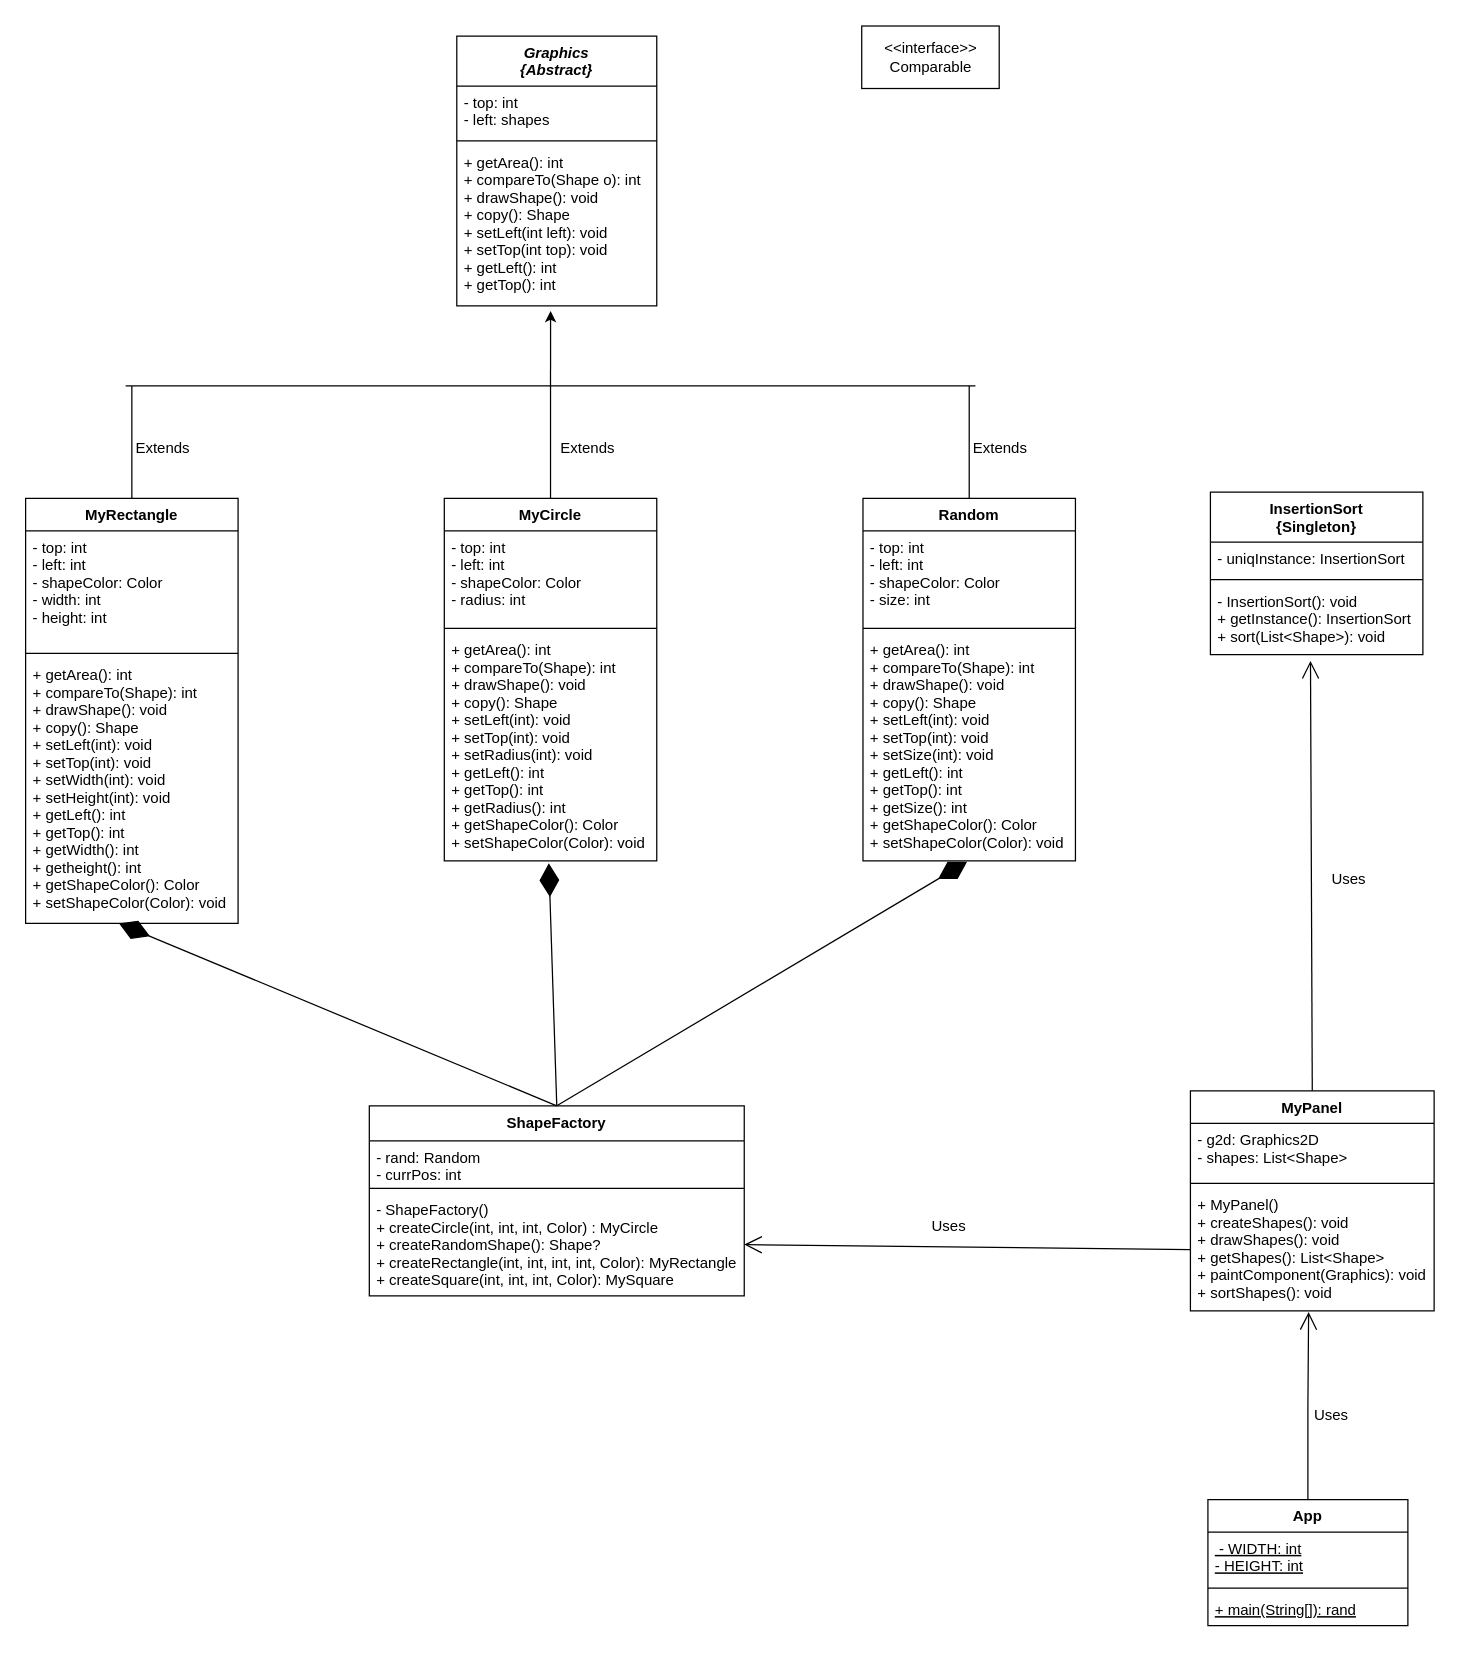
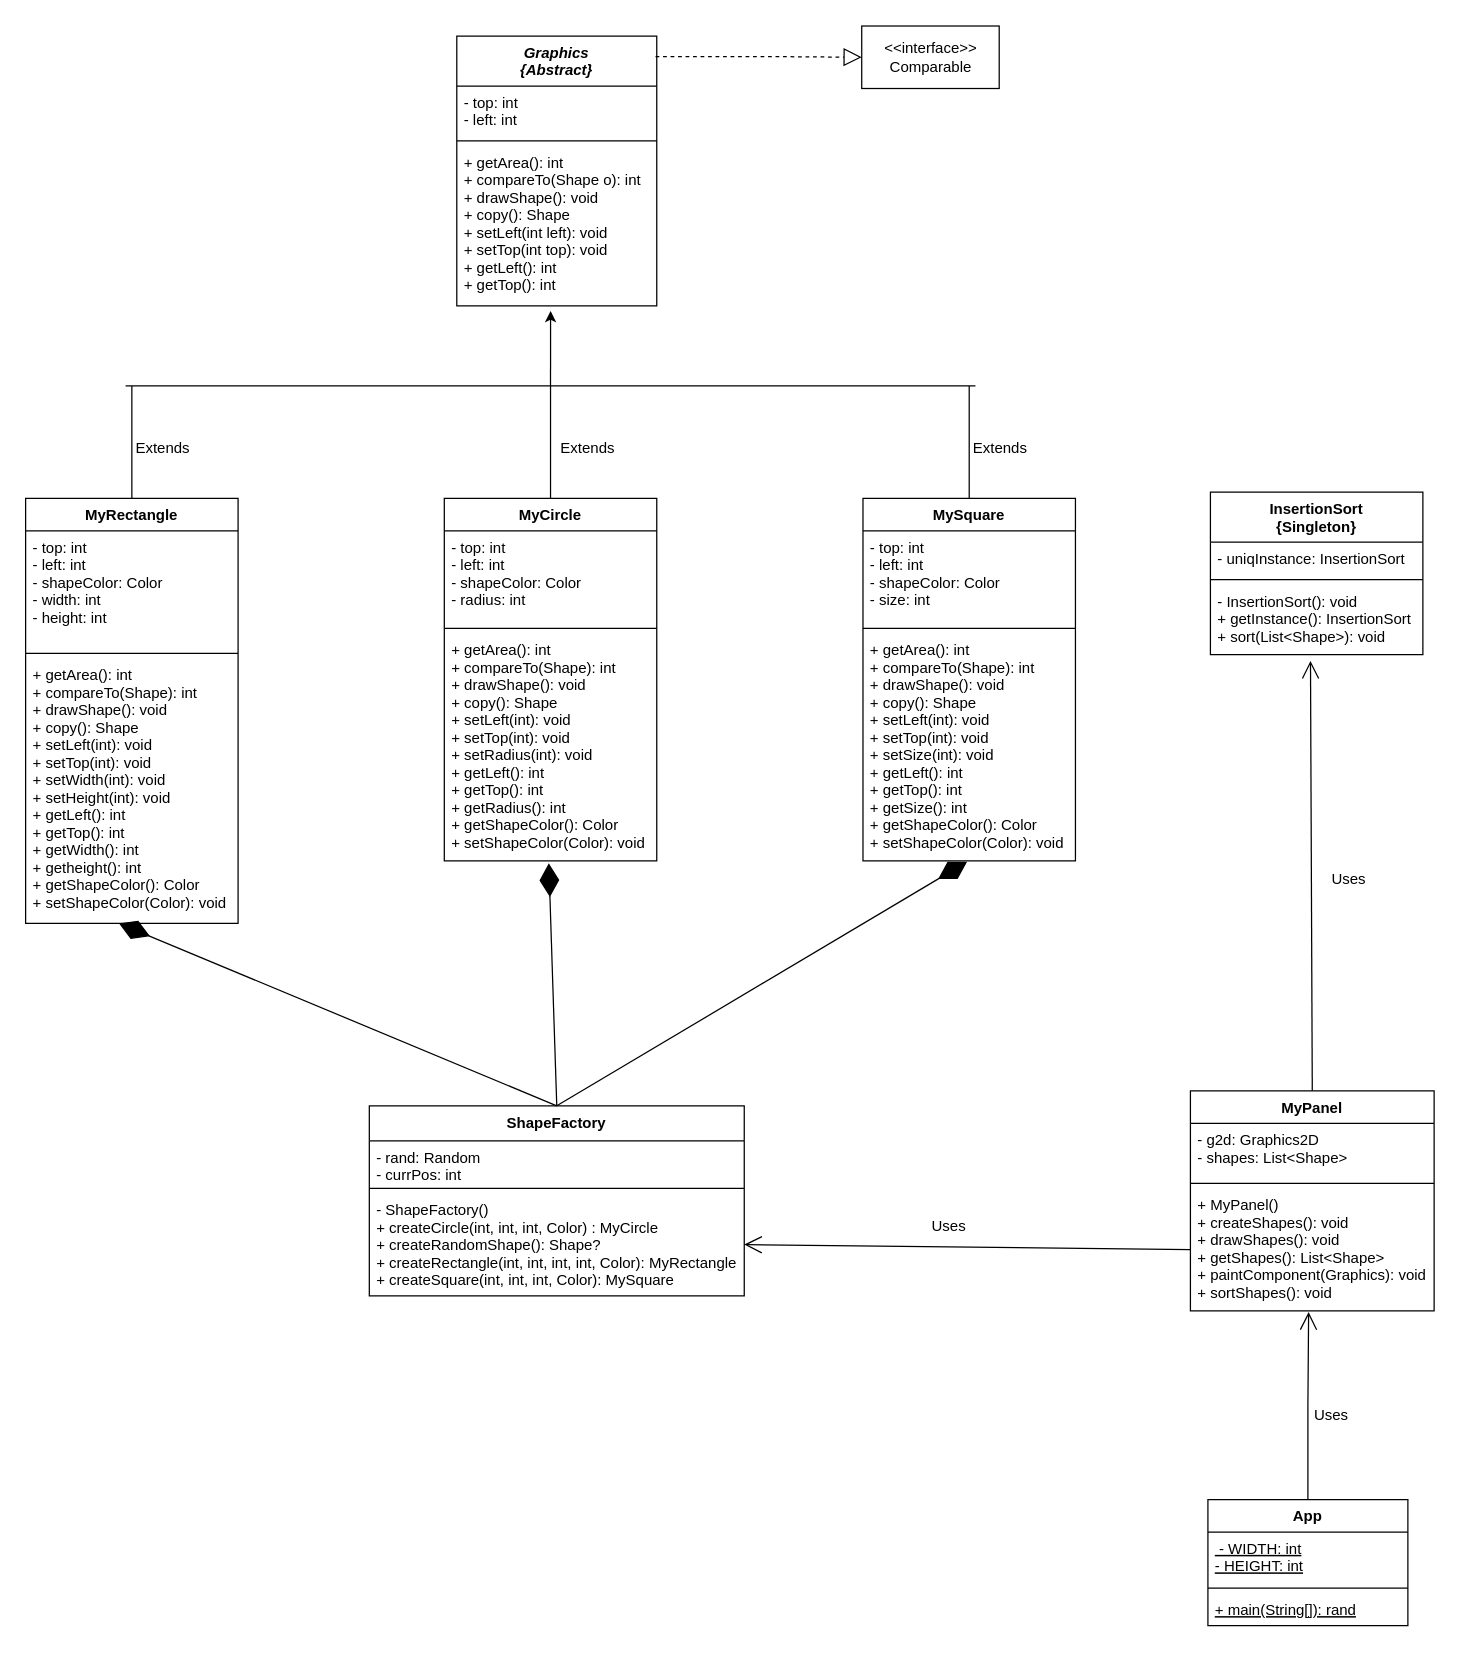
edge "Graphics {Abstract}" -> "<<interface>> Comparable": added
node "- top: int - left: shapes": label "- top: int - left: shapes" -> "- top: int - left: int"
node "Random": label "Random" -> "MySquare"
